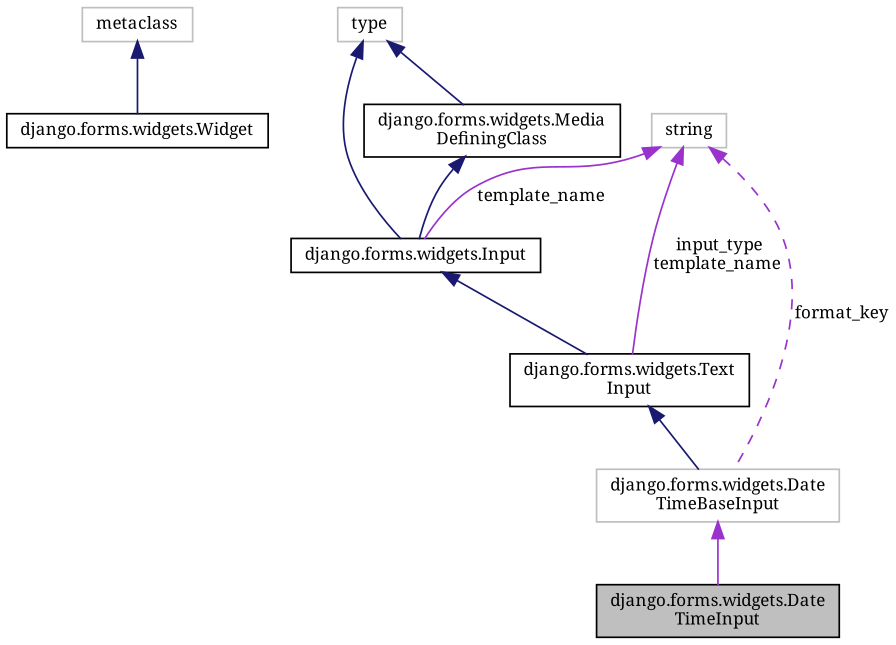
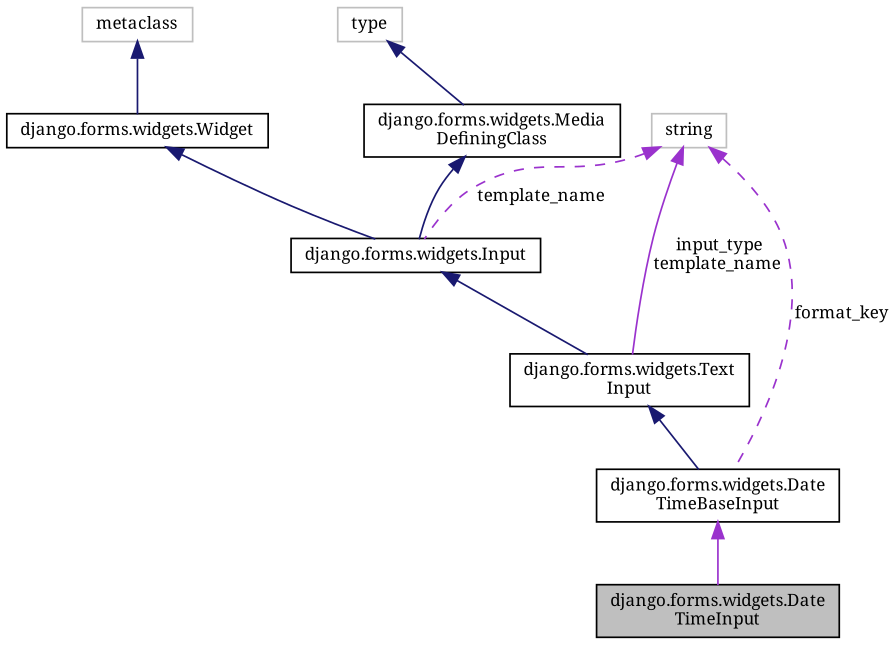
edge "django.forms.widgets.Input" -> "type": now "django.forms.widgets.Input" -> "django.forms.widgets.Widget"
edge "django.forms.widgets.Input" -> "string": style solid -> dashed
node "django.forms.widgets.Date TimeBaseInput": color grey75 -> black
